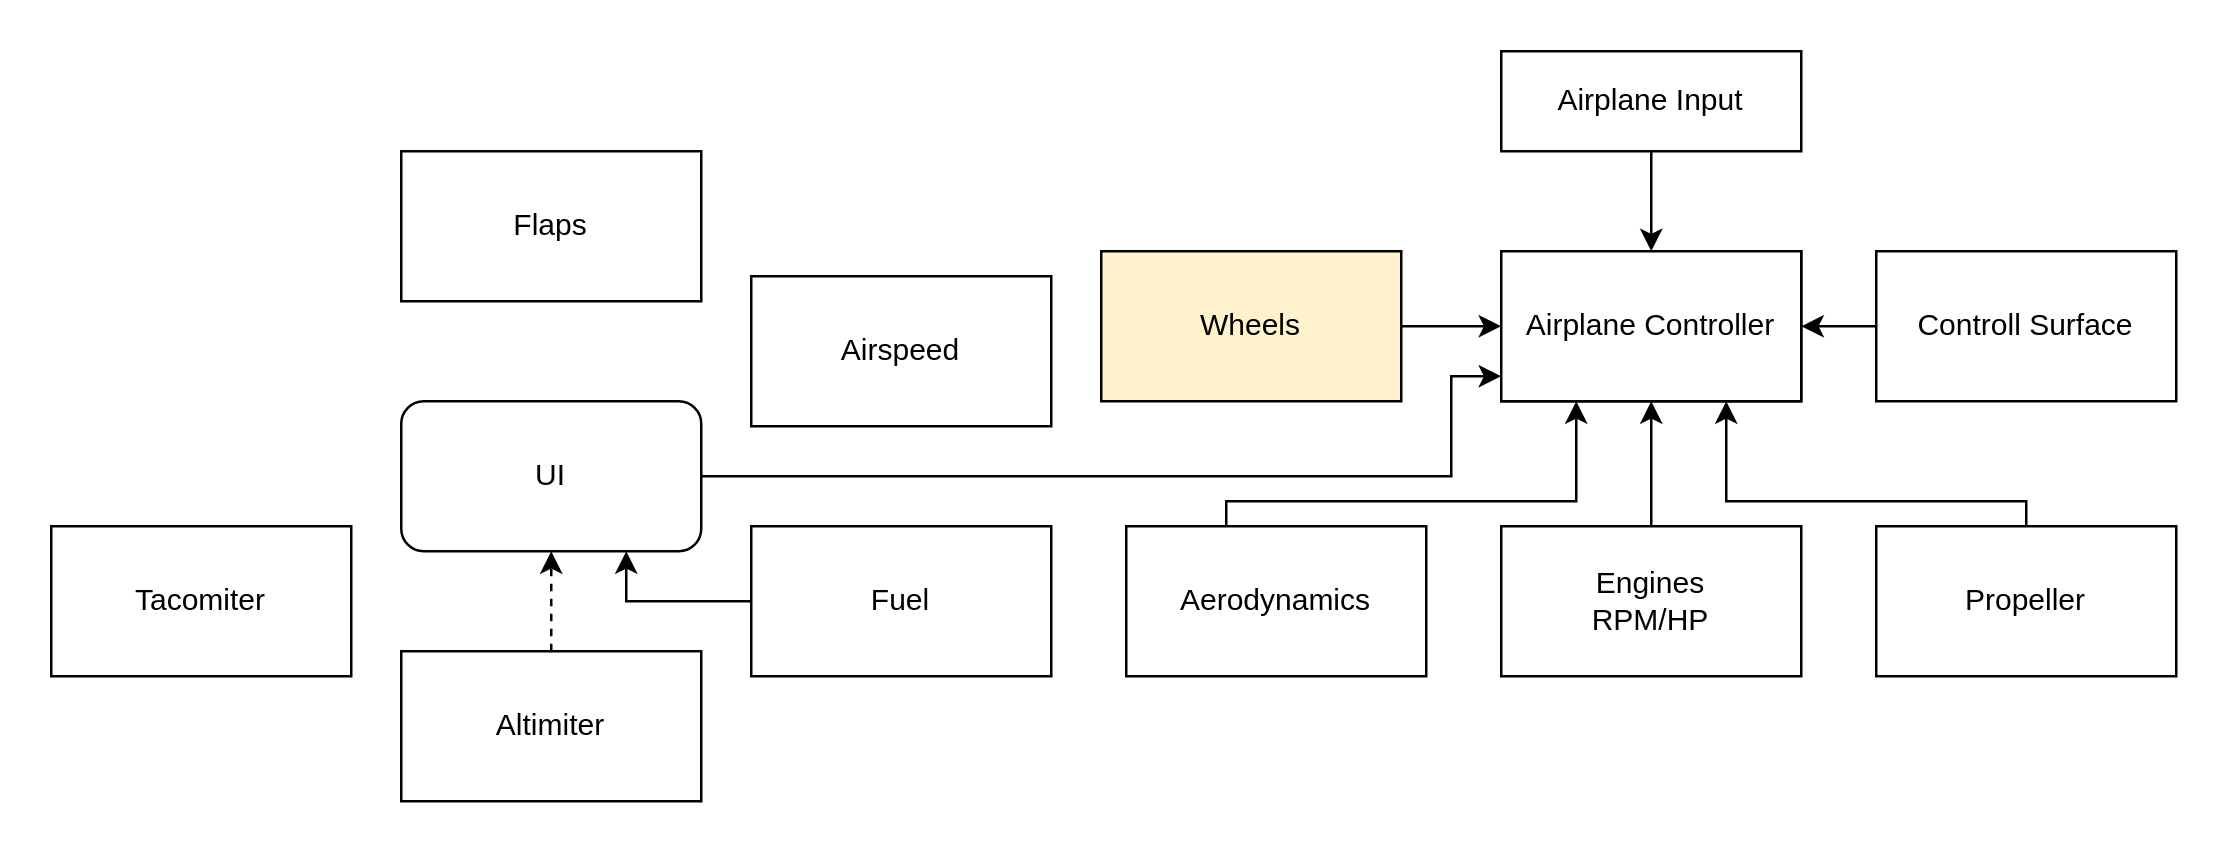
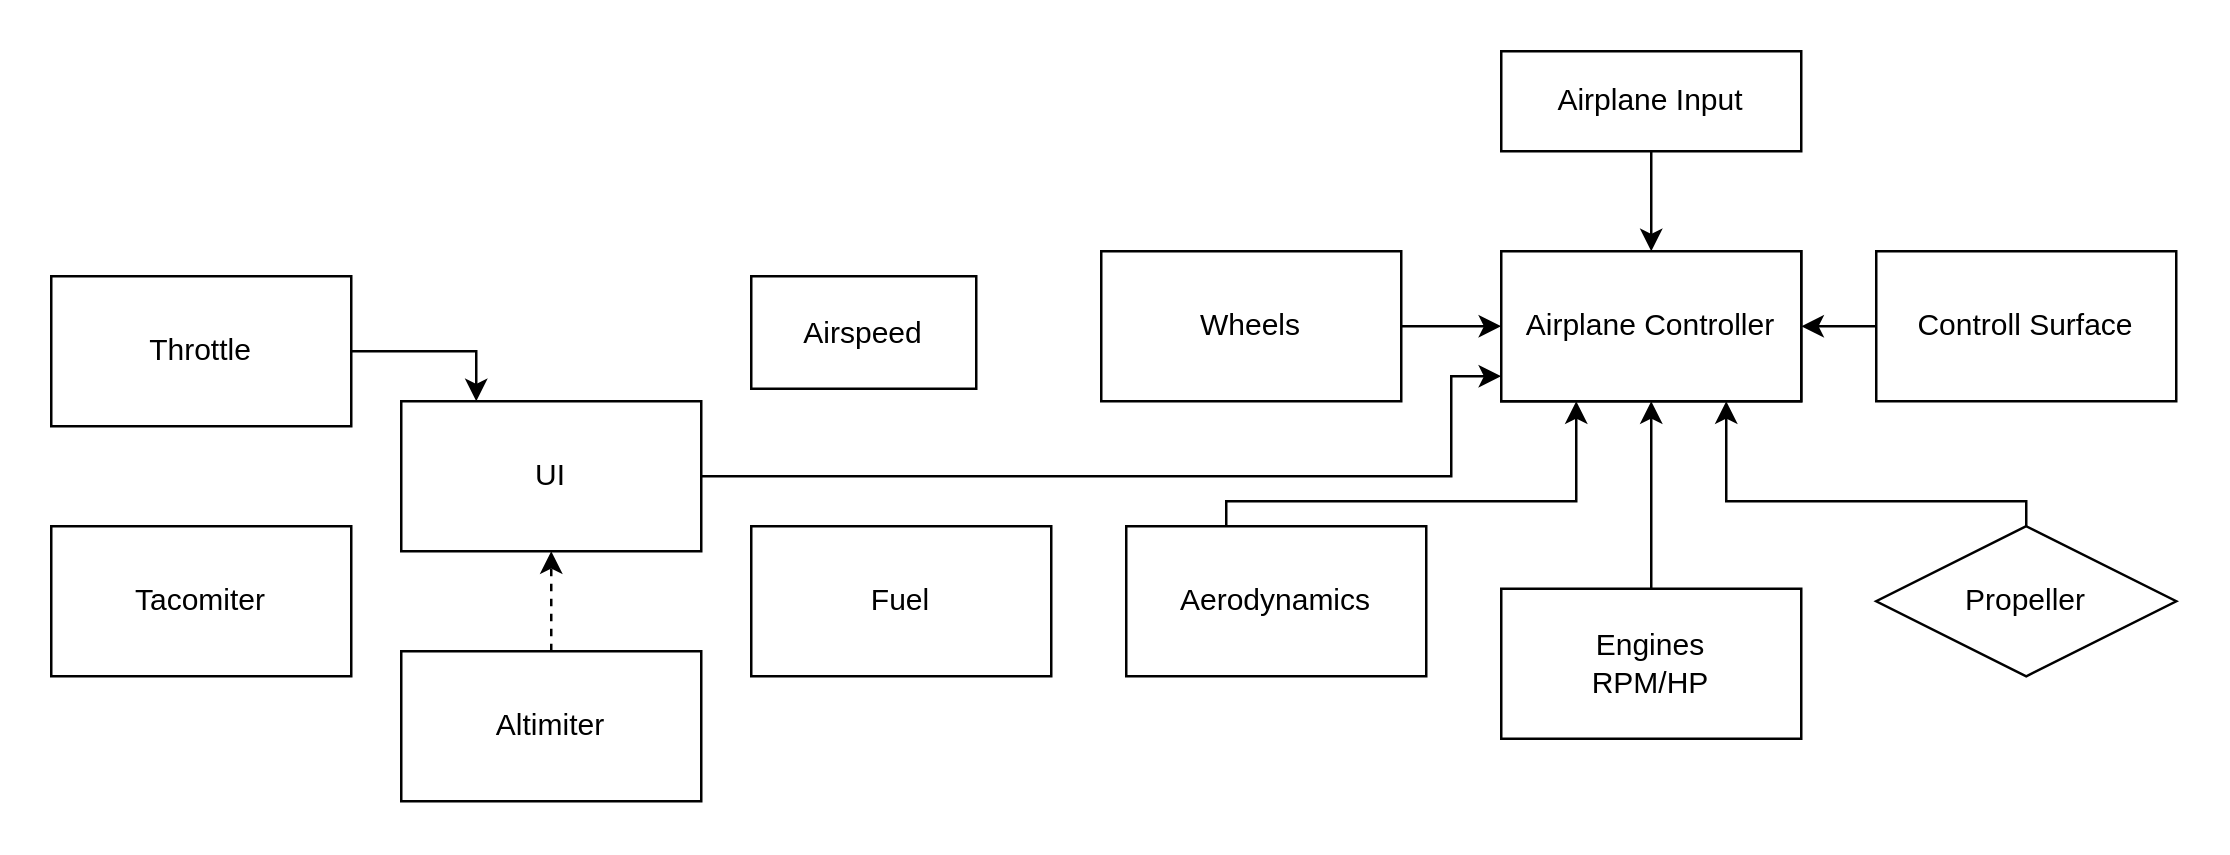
node "Flaps": removed
node "Wheels": fillcolor #fff2cc -> #ffffff
node "Throttle": added
edge "Throttle" -> "UI": added
node "Airspeed": size 300x150 -> 225x113
node "UI": shape rounded rectangle -> rectangle
edge "Fuel" -> "UI": removed
node "Engines RPM/HP": moved (1651, 601) -> (1651, 664)
node "Propeller": shape rectangle -> diamond
